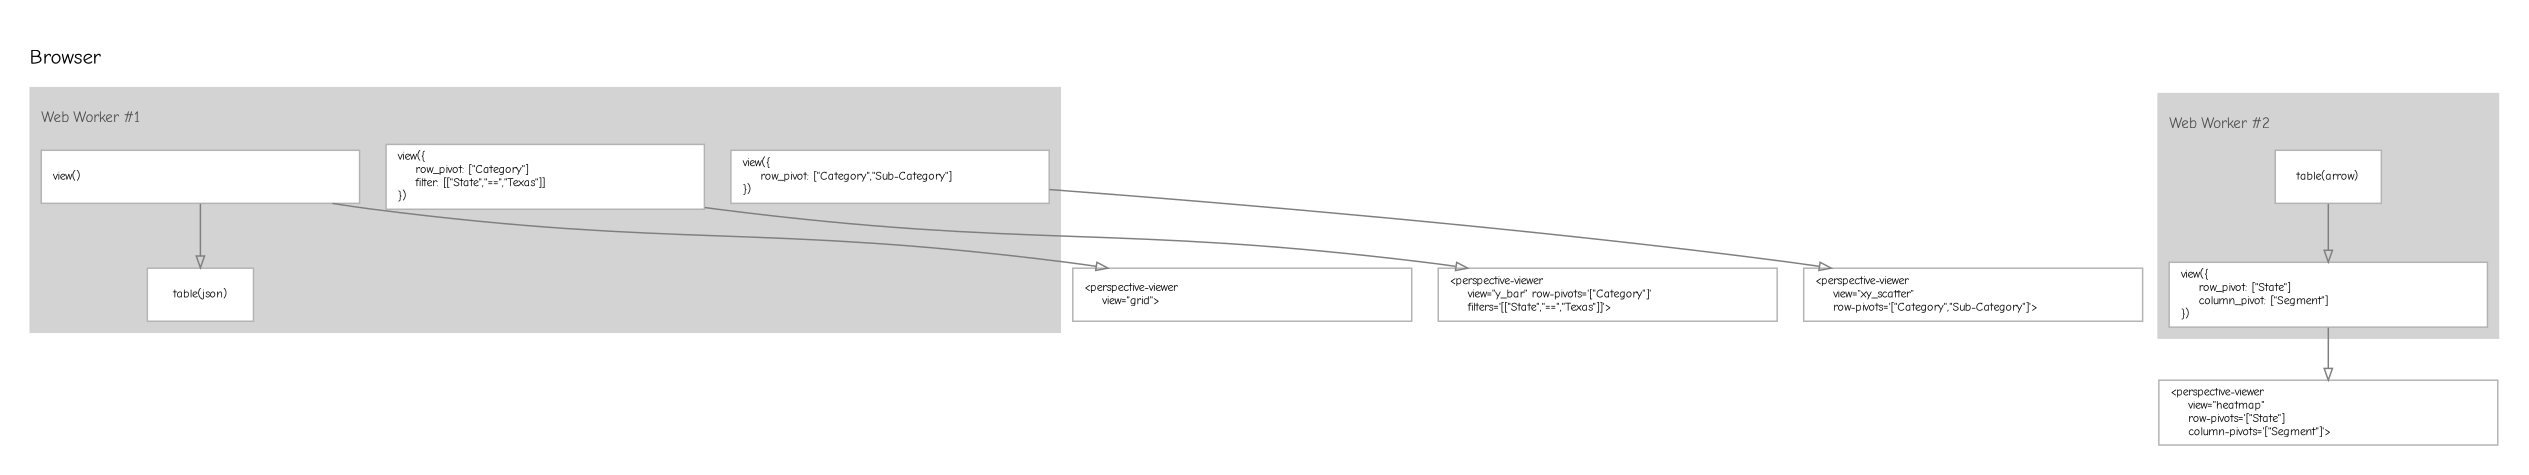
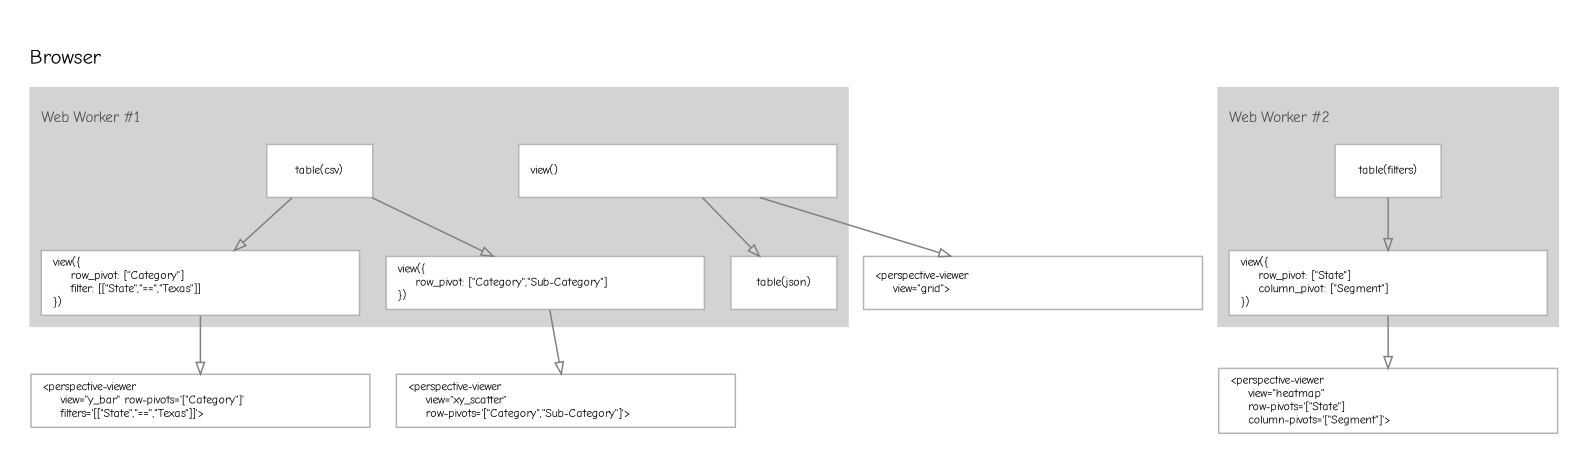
node "table(csv)": added
node "table(arrow)": label "table(arrow)" -> "table(filters)"
